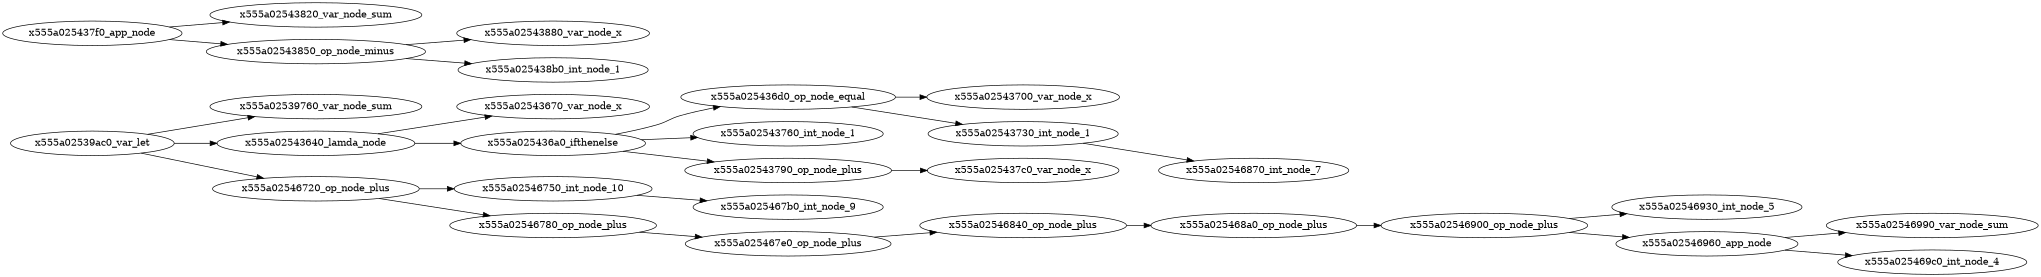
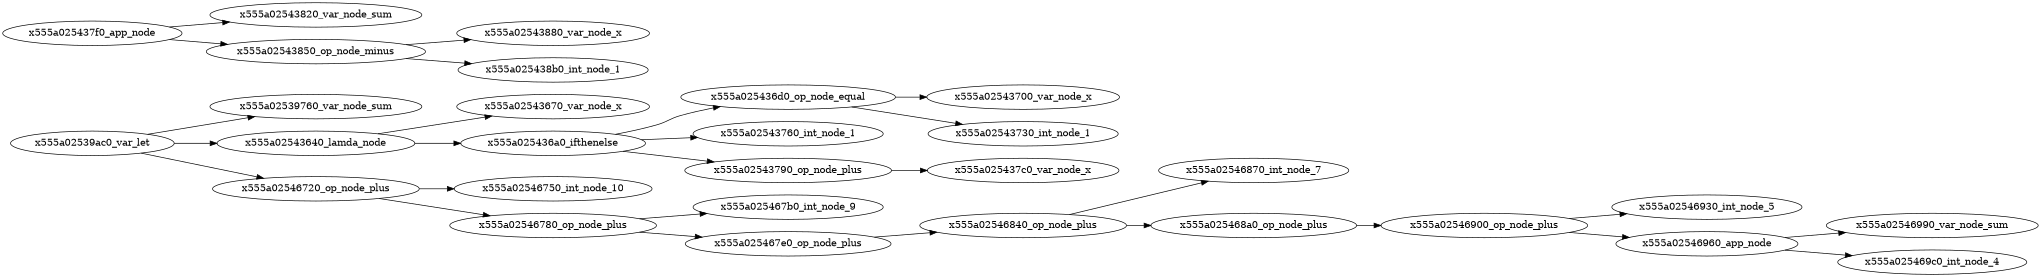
edge "x555a02543730_int_node_1" -> "x555a02546870_int_node_7": now "x555a02546840_op_node_plus" -> "x555a02546870_int_node_7"
edge "x555a02546750_int_node_10" -> "x555a025467b0_int_node_9": now "x555a02546780_op_node_plus" -> "x555a025467b0_int_node_9"
